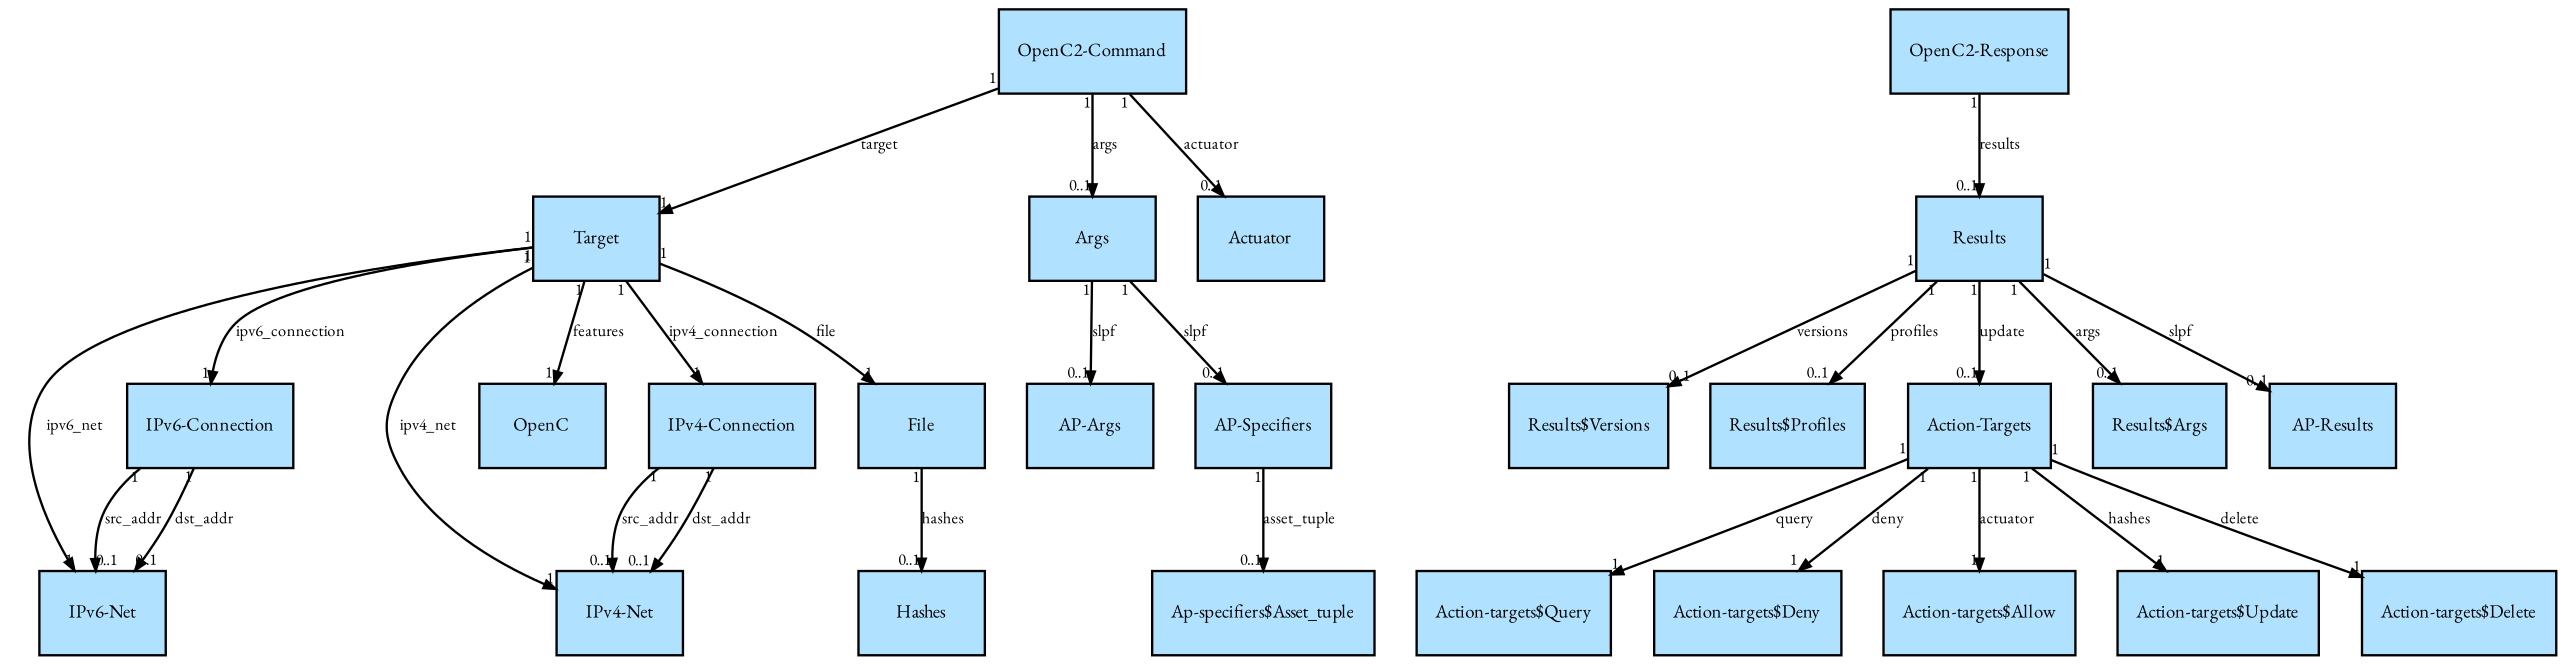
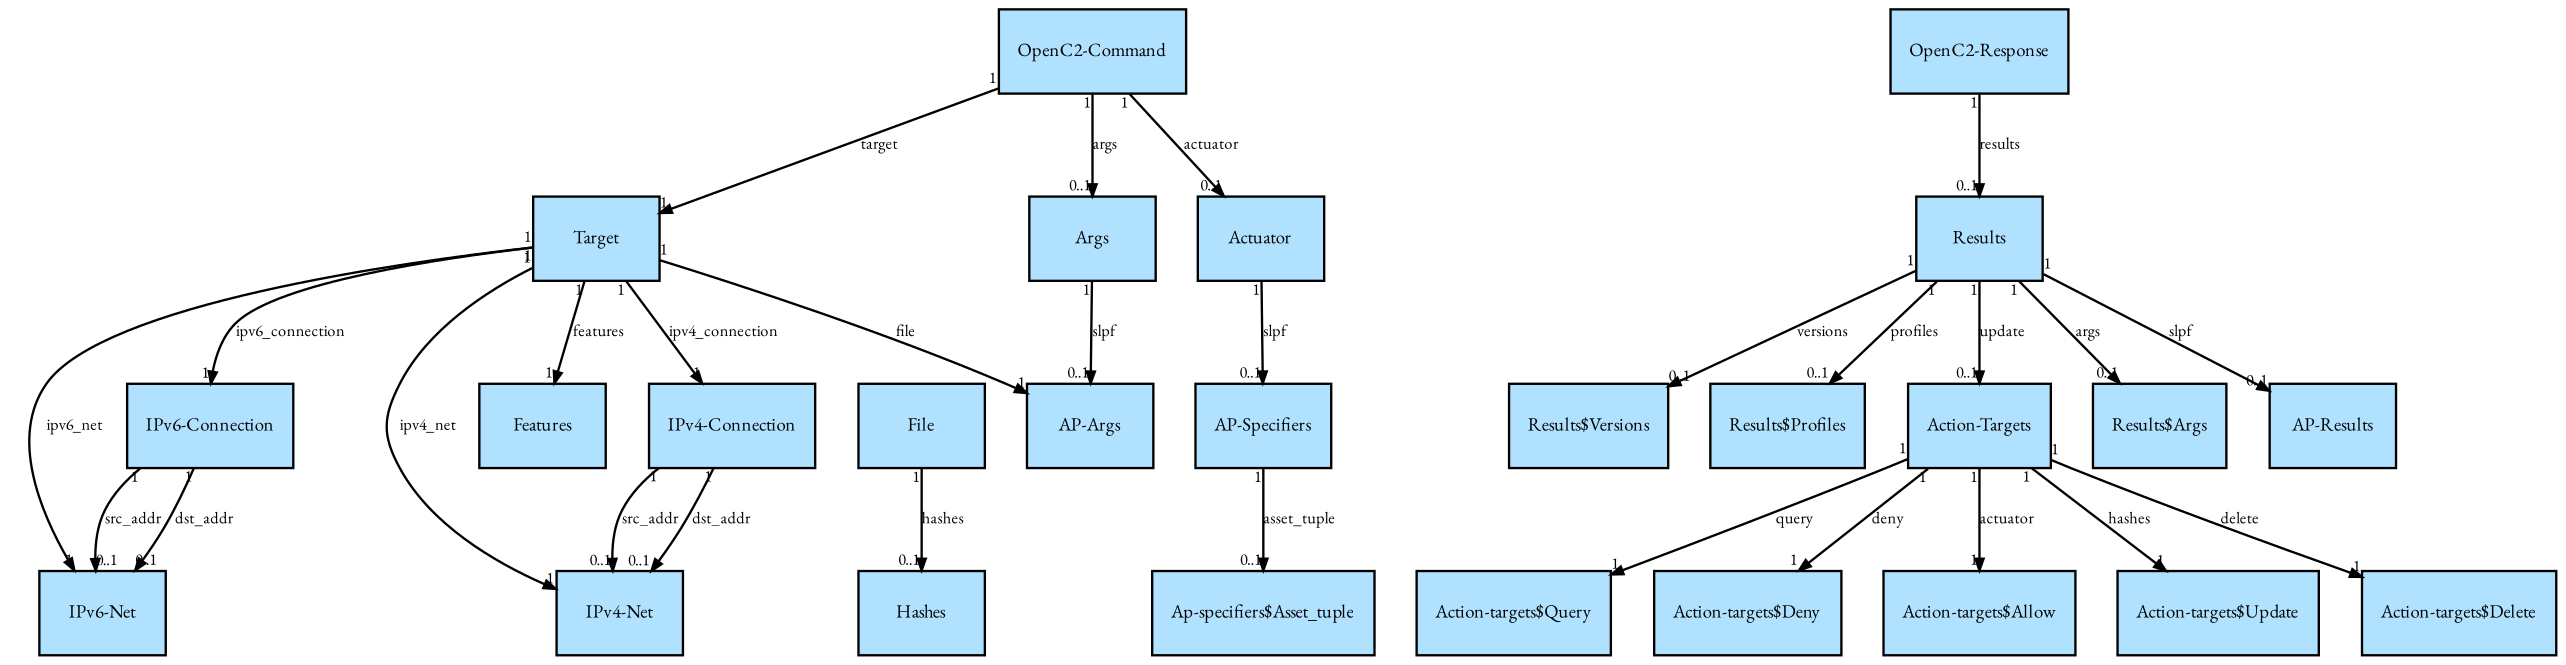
edge "Target" -> "File": now "Target" -> "AP-Args"
edge "Args" -> "AP-Specifiers": now "Actuator" -> "AP-Specifiers"
node "OpenC": label "OpenC" -> "Features"
